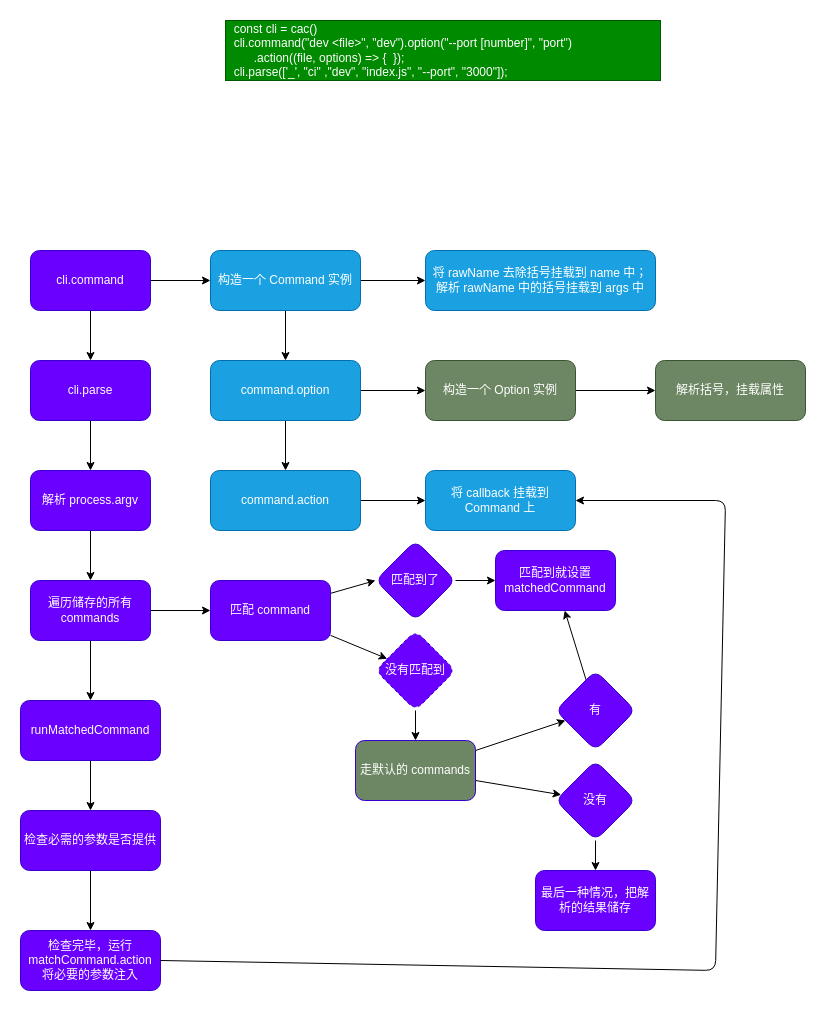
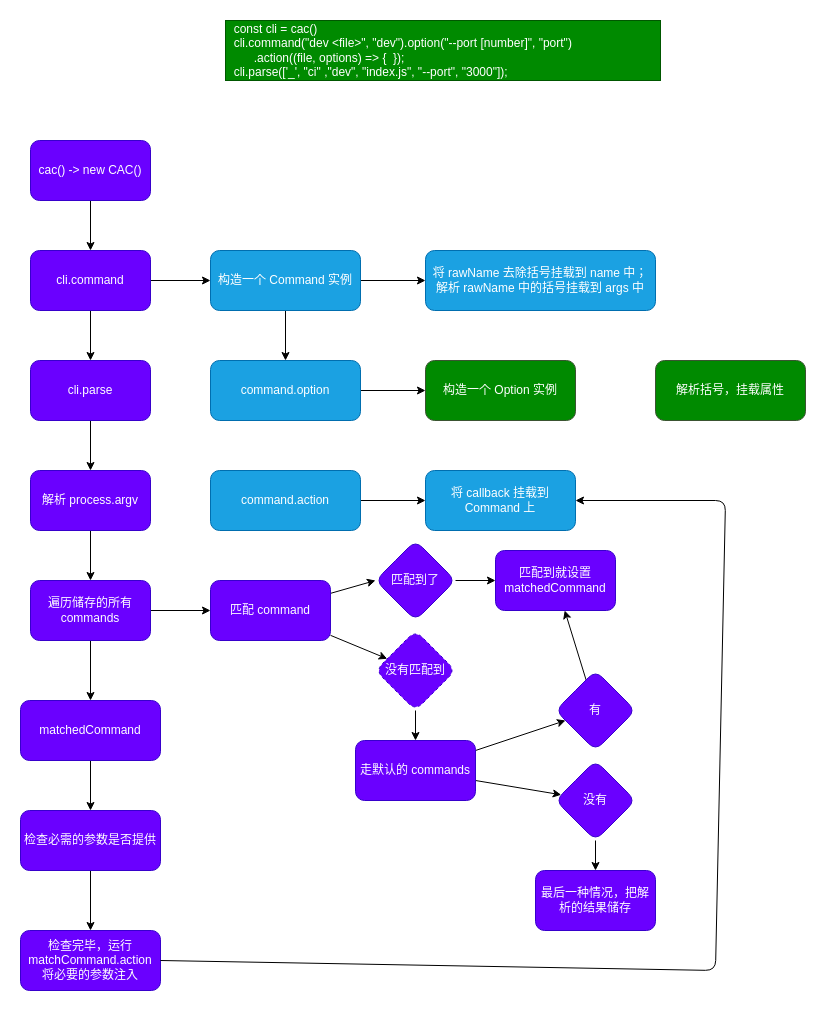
node "cac() -> new CAC()": added
edge "cac() -> new CAC()" -> "cli.command": added
node "构造一个 Option 实例": fillcolor #6d8764 -> #008a00
edge "构造一个 Option 实例" -> "解析括号，挂载属性": removed
node "解析括号，挂载属性": fillcolor #6d8764 -> #008a00
edge "command.option" -> "command.action": removed
node "runMatchedCommand": label "runMatchedCommand" -> "matchedCommand"
node "走默认的 commands": fillcolor #6d8764 -> #6a00ff
